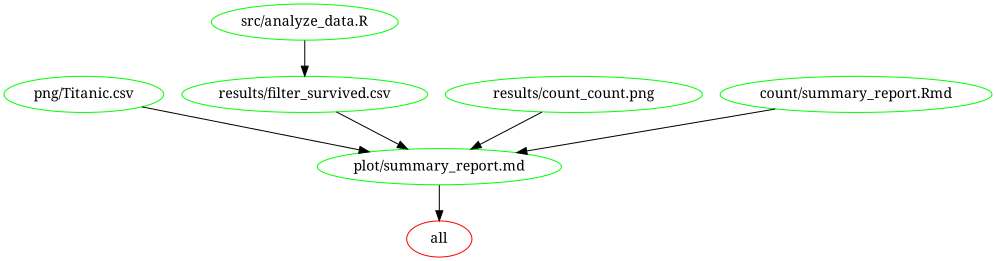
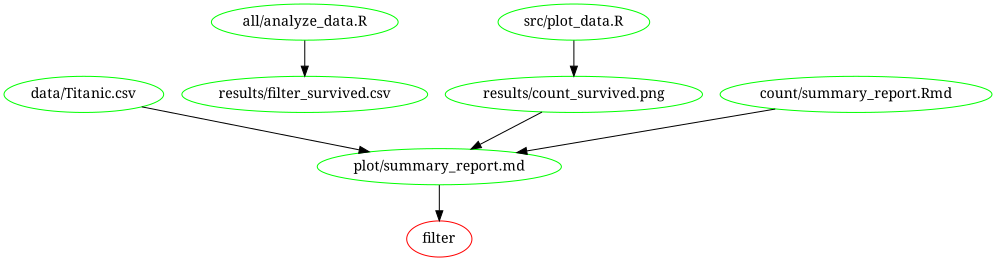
node "src/analyze_data.R": label "src/analyze_data.R" -> "all/analyze_data.R"
node "src/plot_data.R": added
node "png/Titanic.csv": label "png/Titanic.csv" -> "data/Titanic.csv"
node "results/count_count.png": label "results/count_count.png" -> "results/count_survived.png"
edge "results/filter_survived.csv" -> "plot/summary_report.md": removed
node "all": label "all" -> "filter"
